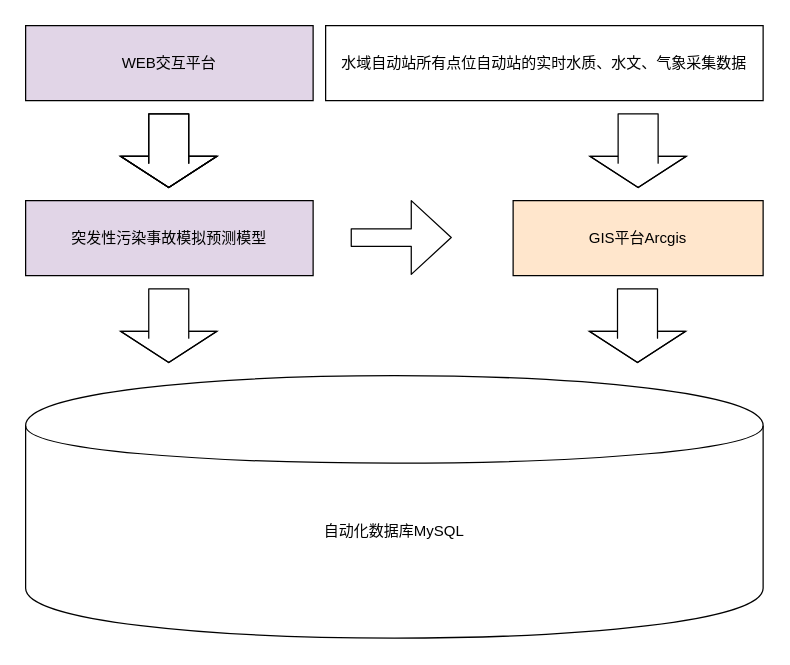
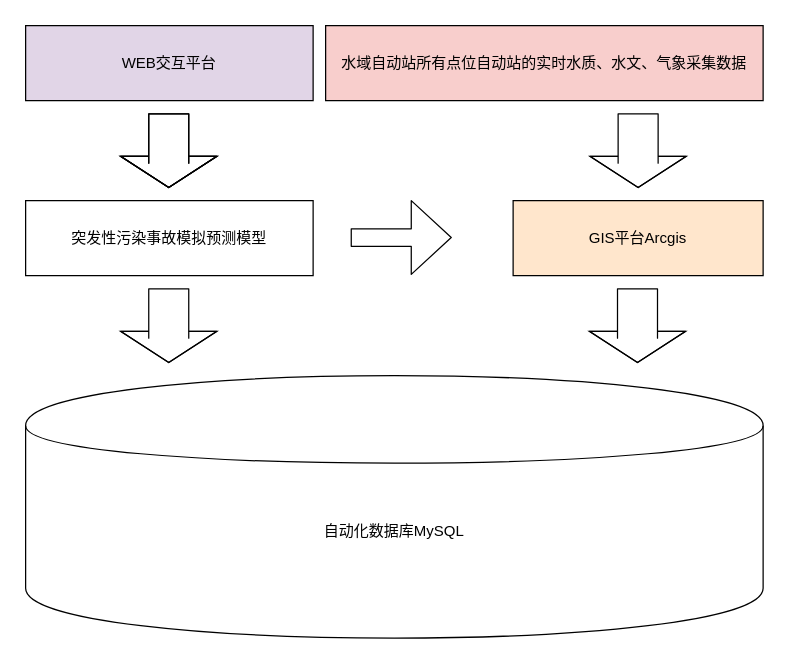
node "水域自动站所有点位自动站的实时水质、水文、气象采集数据": fillcolor #ffffff -> #f8cecc
node "突发性污染事故模拟预测模型": fillcolor #e1d5e7 -> #ffffff
